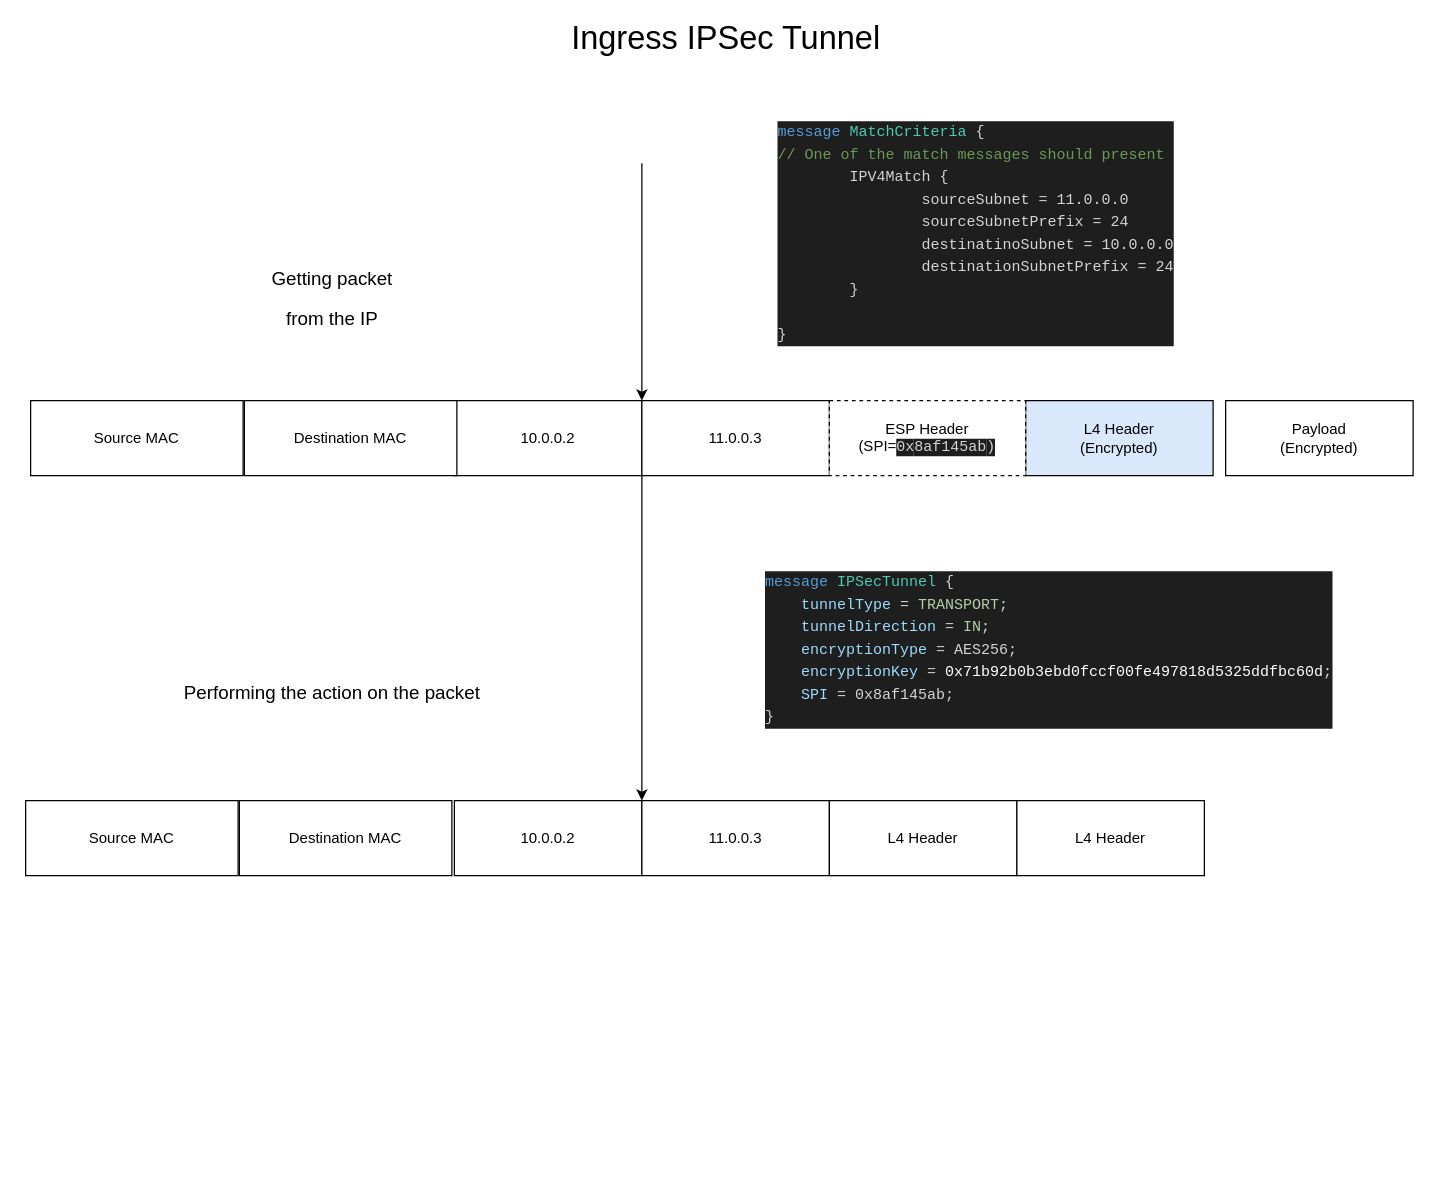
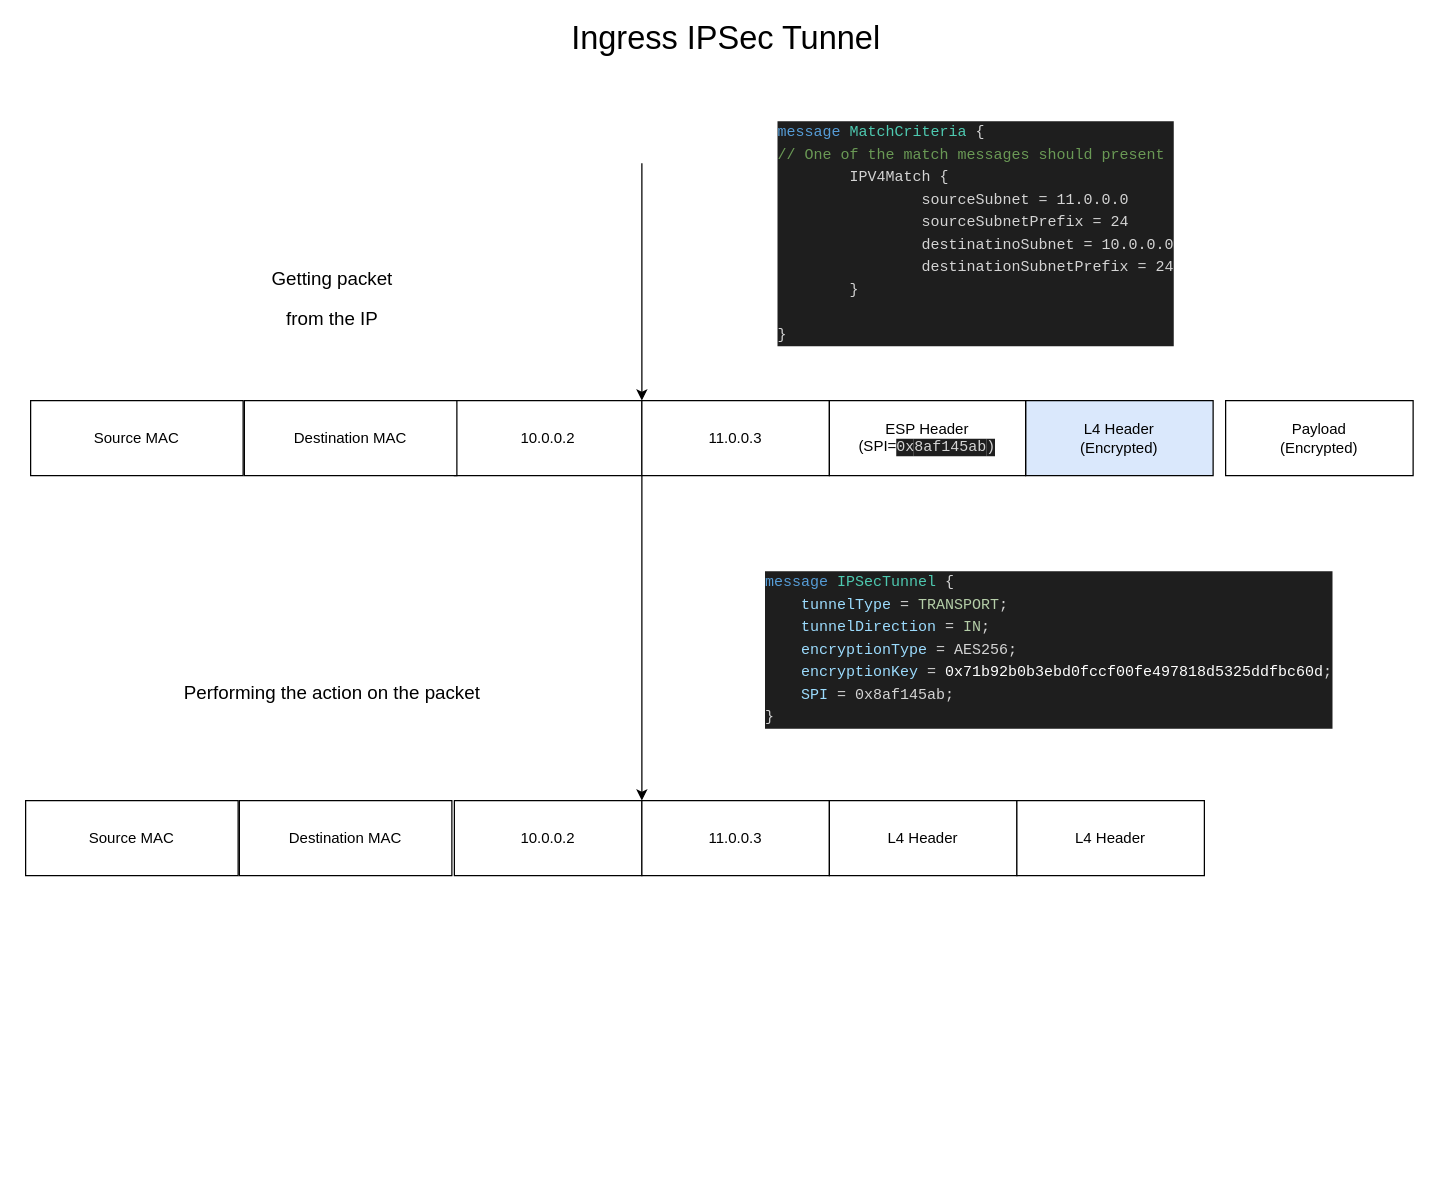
node "ESP Header (SPI=0x8af145ab)": style dashed -> solid
